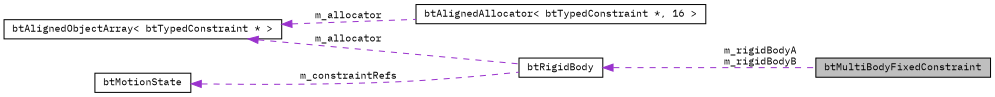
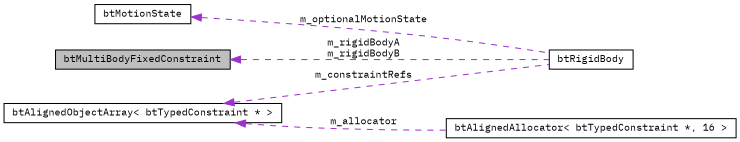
edge "btRigidBody" -> "btAlignedObjectArray< btTypedConstraint * >": label "m_allocator" -> "m_constraintRefs"
edge "btMultiBodyFixedConstraint" -> "btRigidBody": reversed
edge "btRigidBody" -> "btMotionState": label "m_constraintRefs" -> "m_optionalMotionState"
